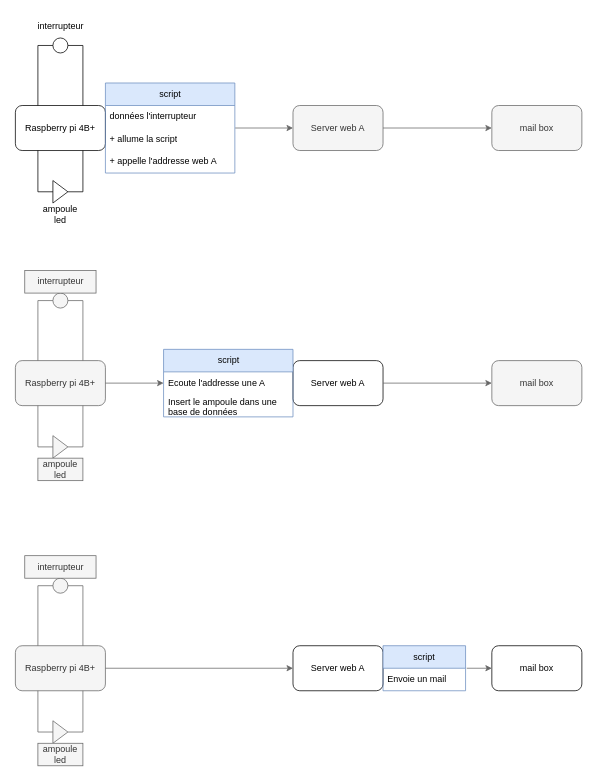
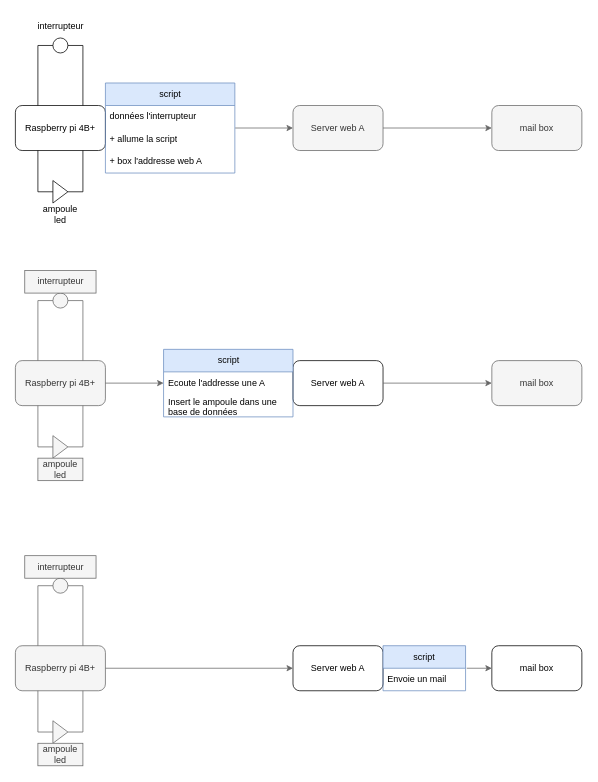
node "+ appelle l'addresse web A": label "+ appelle l'addresse web A" -> "+ box l'addresse web A"
